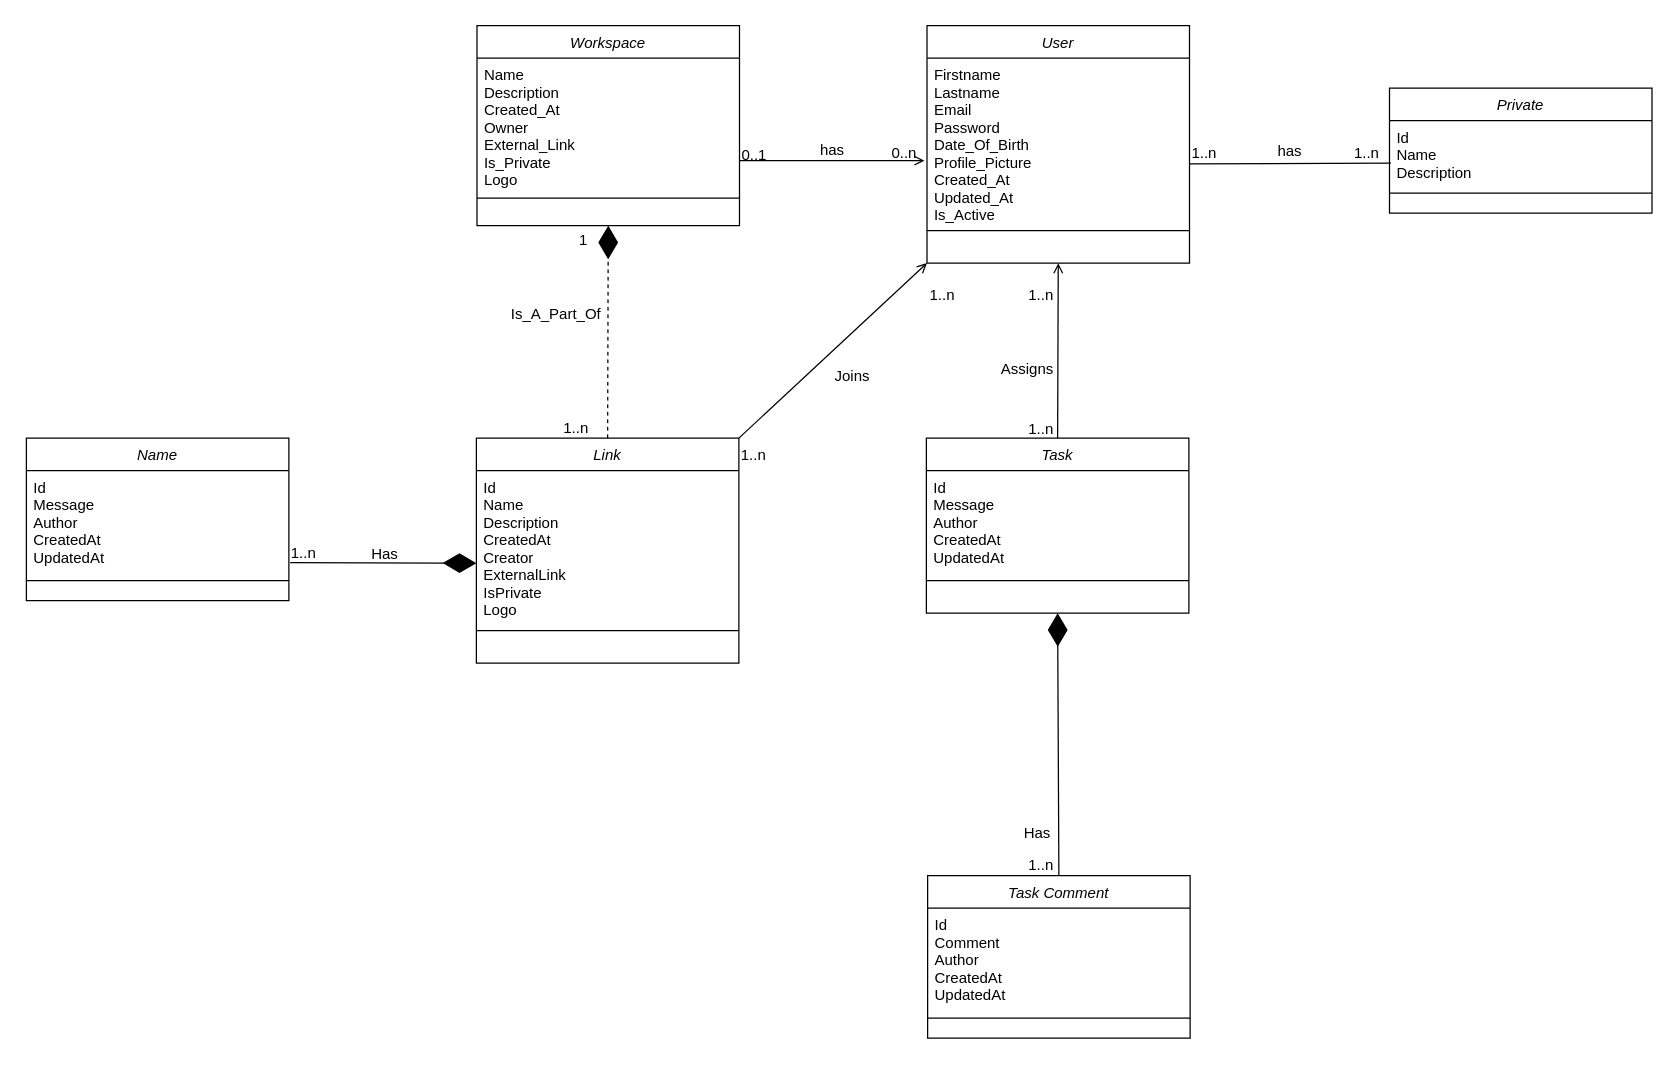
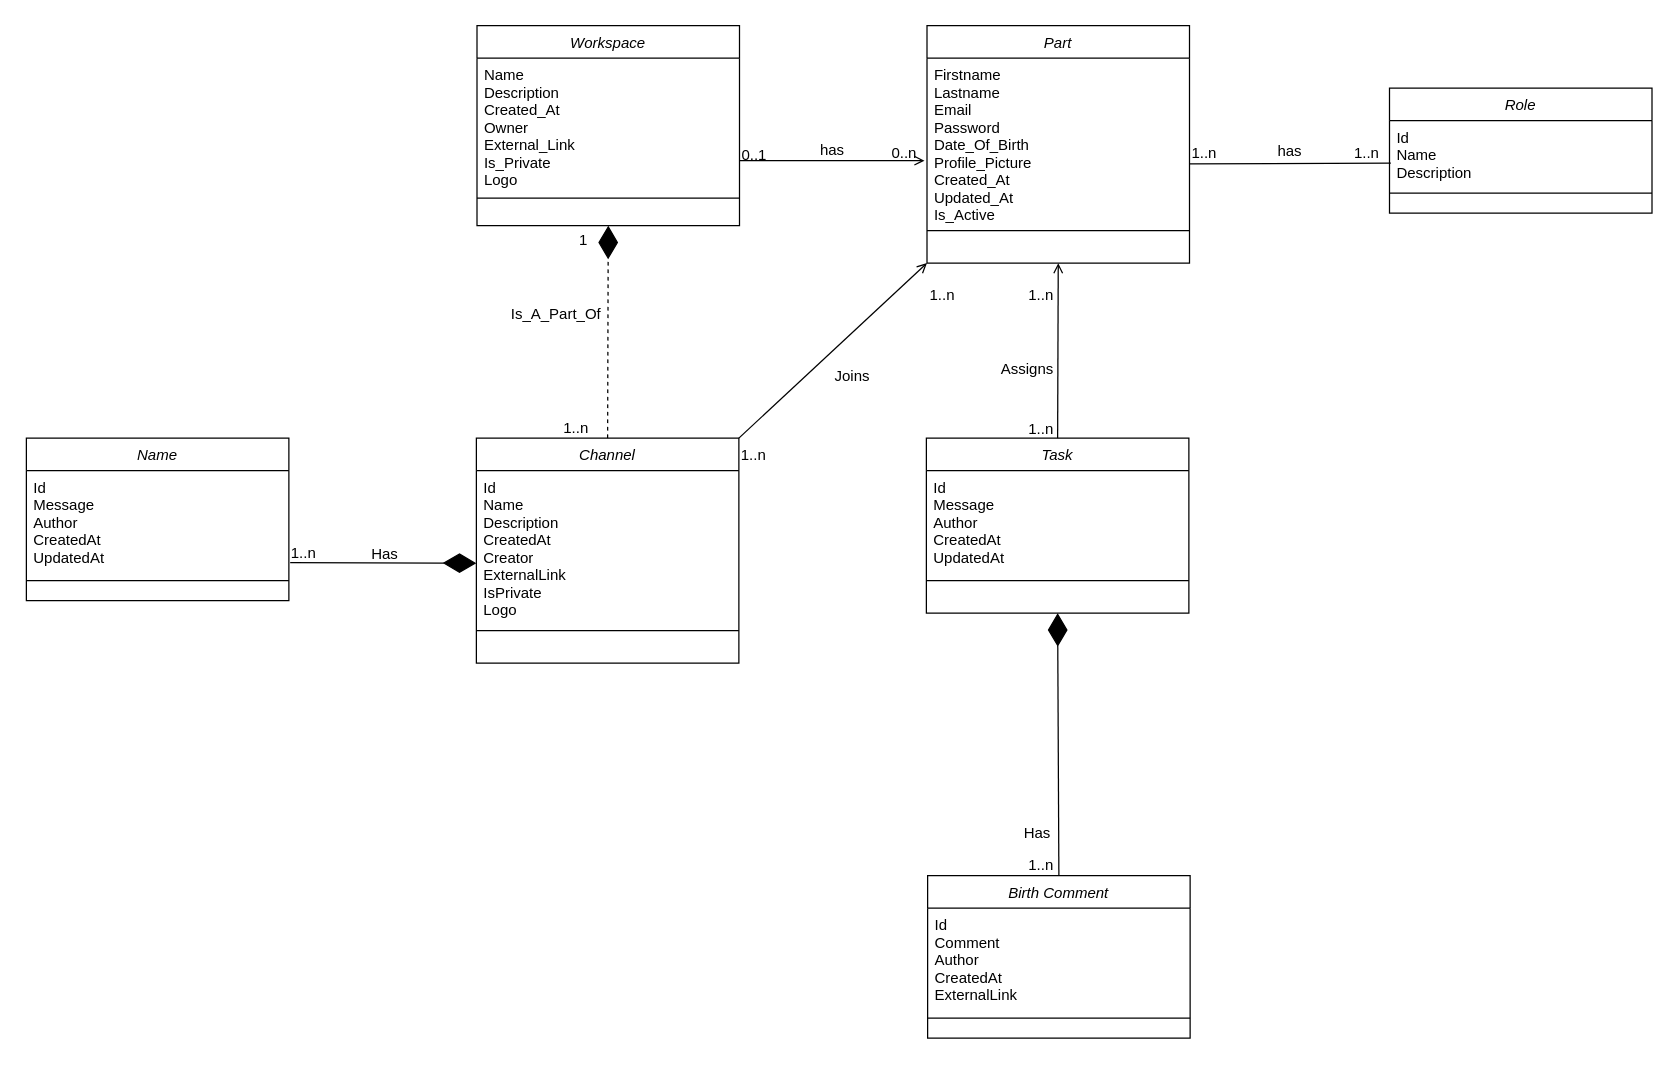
node "User": label "User" -> "Part"
node "Private": label "Private" -> "Role"
node "Link": label "Link" -> "Channel"
node "Task Comment": label "Task Comment" -> "Birth Comment"
node "Id Comment Author CreatedAt UpdatedAt": label "Id Comment Author CreatedAt UpdatedAt" -> "Id Comment Author CreatedAt ExternalLink"
